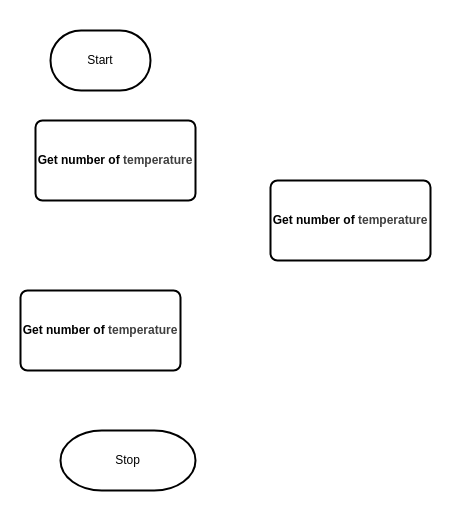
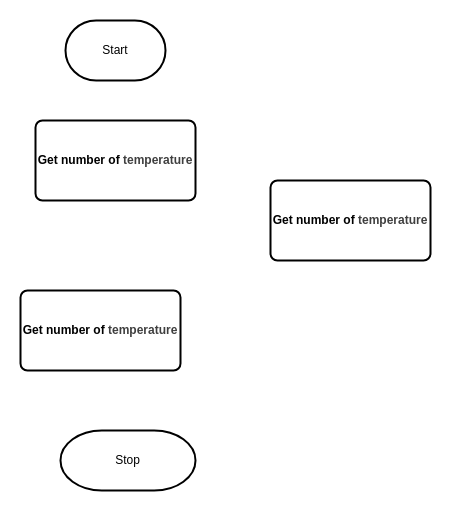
node "Start": moved (101, 61) -> (116, 51)
